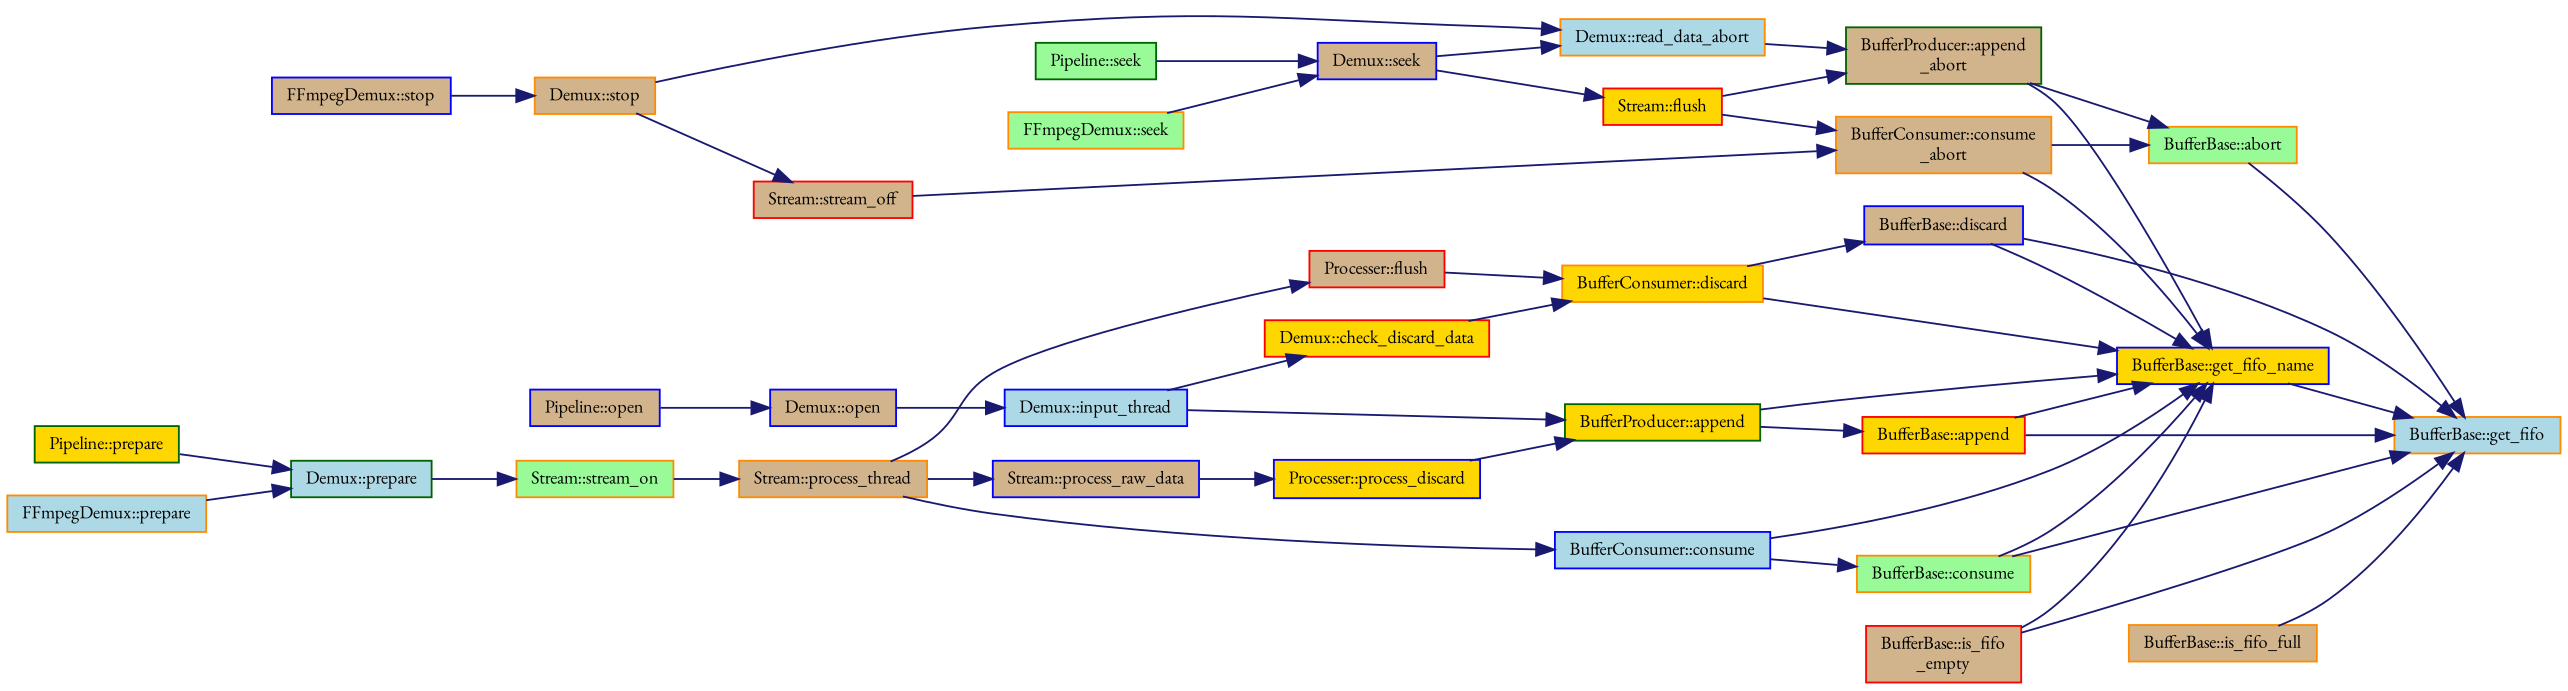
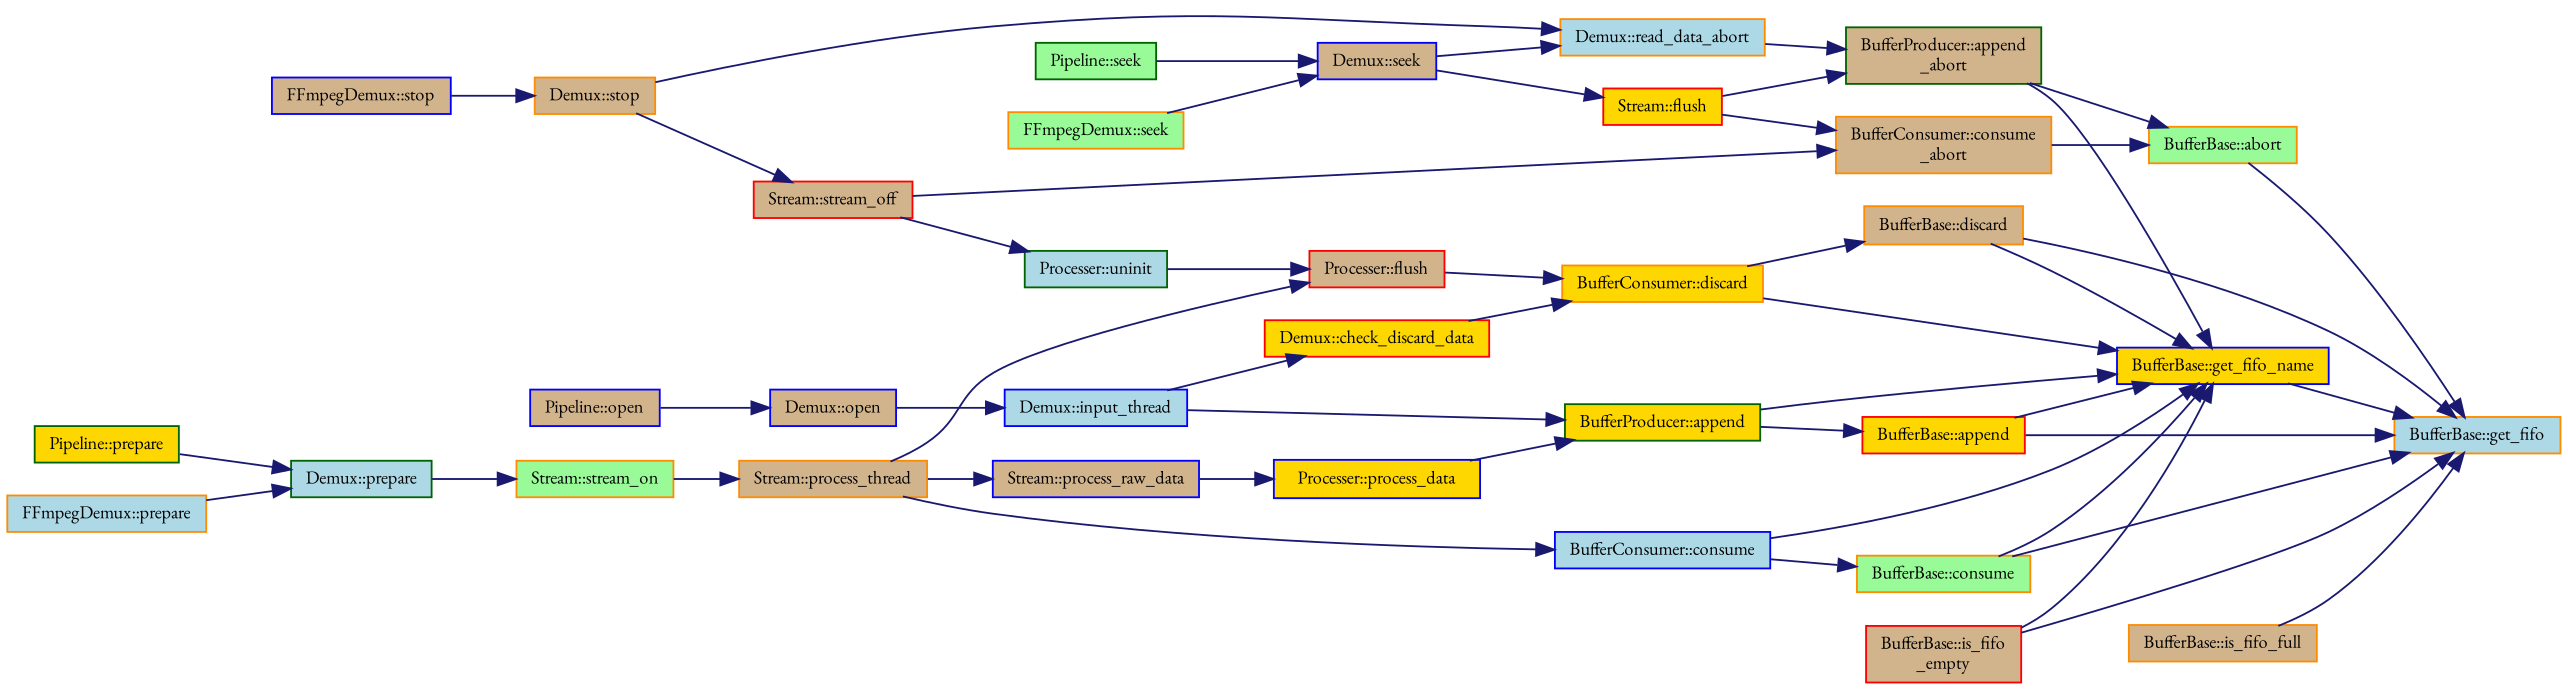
node "BufferBase::discard": color blue -> darkorange
edge "BufferConsumer::consume _abort" -> "BufferBase::get_fifo_name": removed
node "Processer::uninit": added
node "Processer::process_discard": label "Processer::process_discard" -> "Processer::process_data"
